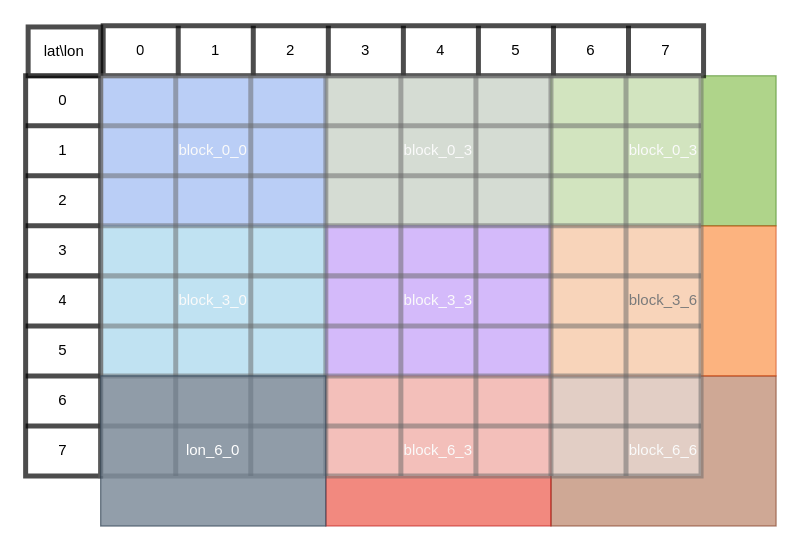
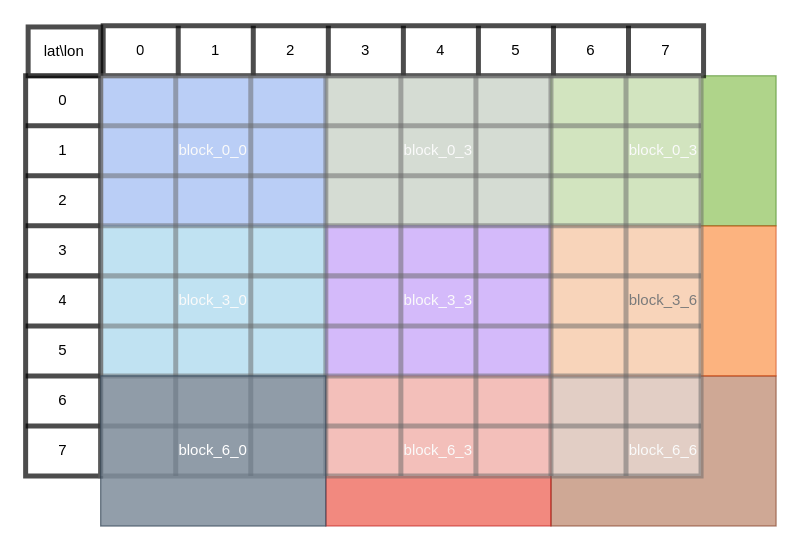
node "lon_6_0": label "lon_6_0" -> "block_6_0"
